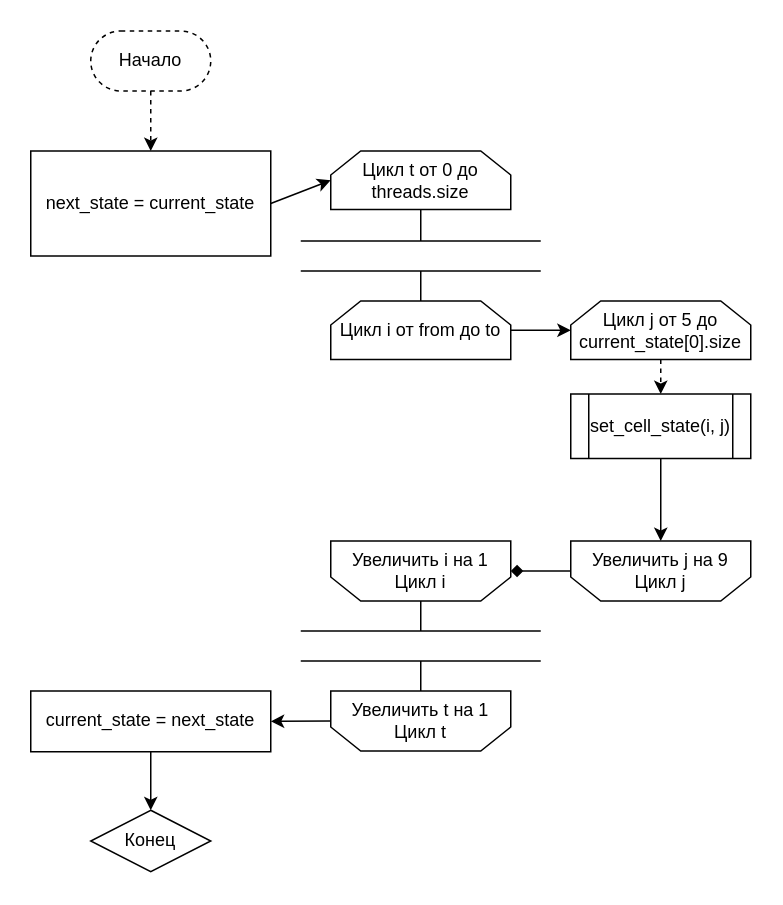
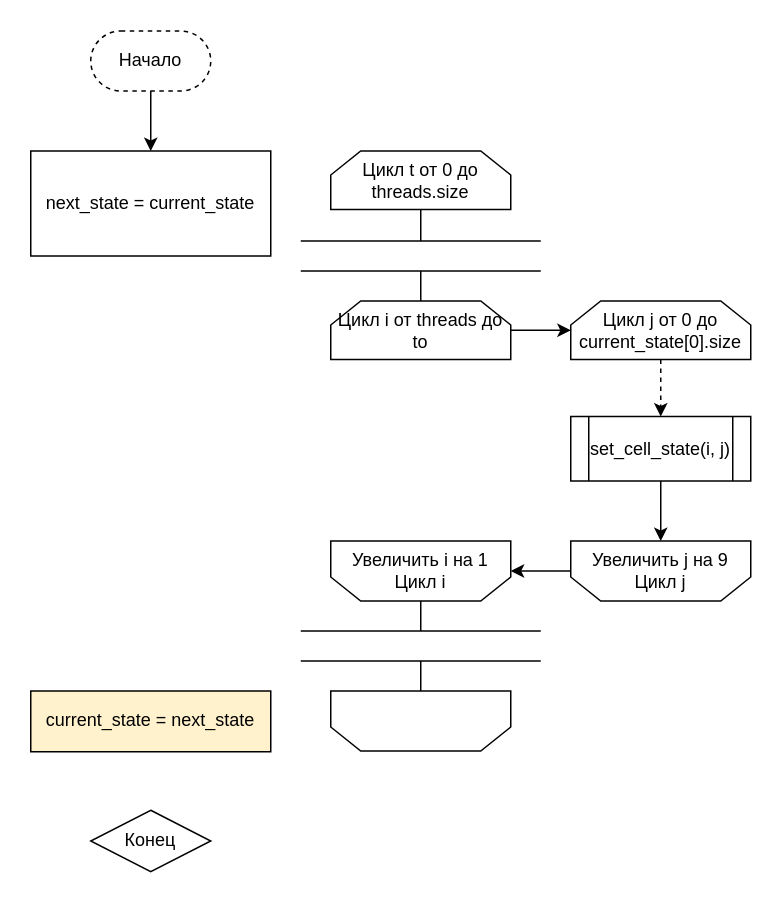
edge "Начало" -> "next_state = current_state": style dashed -> solid
edge "next_state = current_state" -> "Цикл t от 0 до threads.size": removed
node "Цикл i от from до to": label "Цикл i от from до to" -> "Цикл i от threads до to"
node "Цикл j от 5 до current_state[0].size": label "Цикл j от 5 до current_state[0].size" -> "Цикл j от 0 до current_state[0].size"
node "set_cell_state(i, j)": moved (661, 426) -> (661, 449)
edge "Увеличить j на 9 Цикл j" -> "Увеличить i на 1 Цикл i": arrowhead diamond -> classic
node "current_state = next_state": fillcolor #ffffff -> #fff2cc
edge "Увеличить t на 1 Цикл t" -> "current_state = next_state": removed
node "Увеличить t на 1 Цикл t": removed
edge "current_state = next_state" -> "Конец": removed
